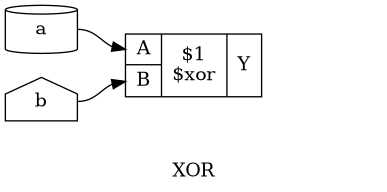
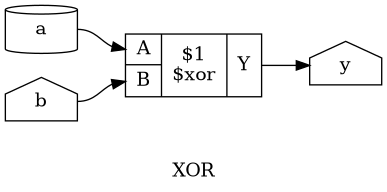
node "y": added
